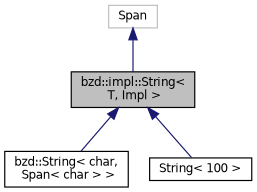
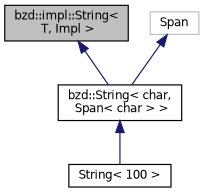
edge "bzd::impl::String< T, Impl >" -> "Span": now "bzd::String< char, Span< char > >" -> "Span"
edge "String< 100 >" -> "bzd::impl::String< T, Impl >": now "String< 100 >" -> "bzd::String< char, Span< char > >"
